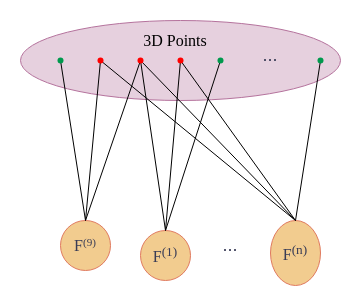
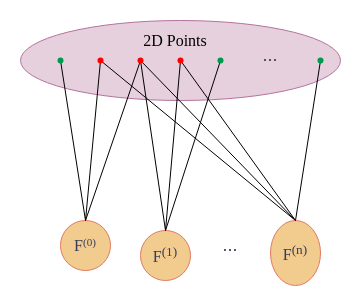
node "3D Points": label "3D Points" -> "2D Points"
node "F(9)": label "F(9)" -> "F(0)"
